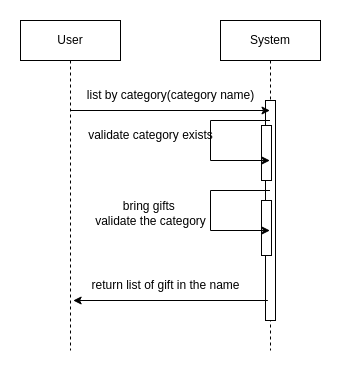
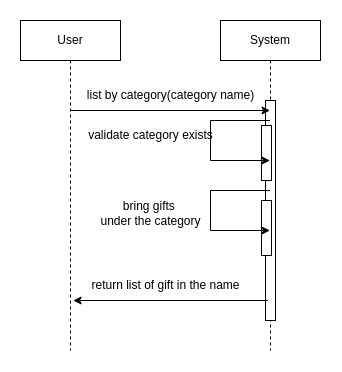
node "bring gifts validate the category": label "bring gifts validate the category" -> "bring gifts under the category"
